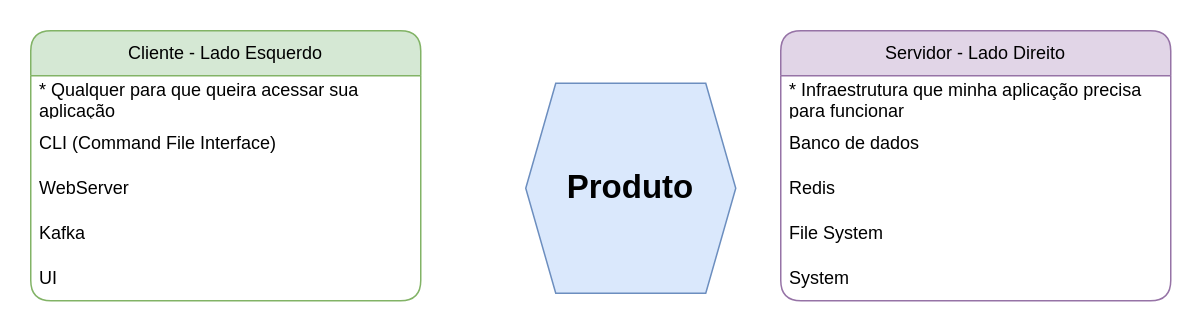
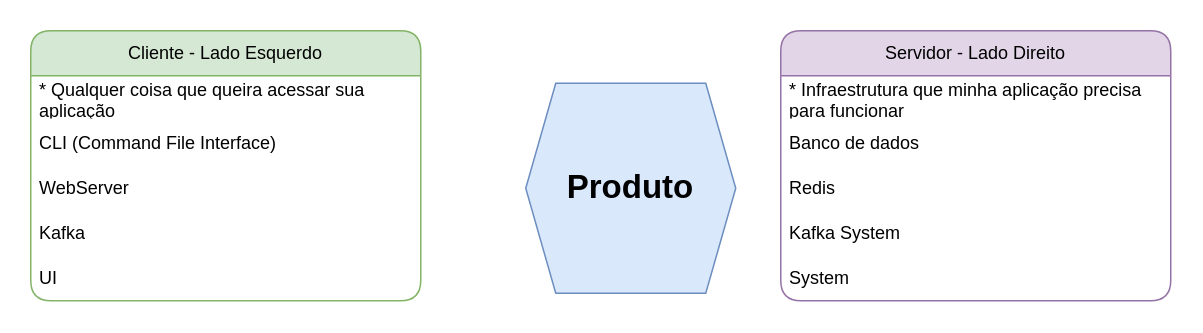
node "* Qualquer para que queira acessar sua aplicação": label "* Qualquer para que queira acessar sua aplicação" -> "* Qualquer coisa que queira acessar sua aplicação"
node "File System": label "File System" -> "Kafka System"
